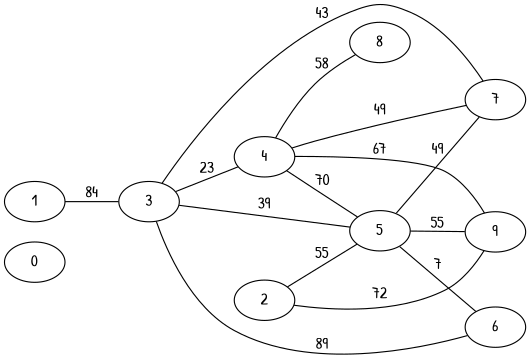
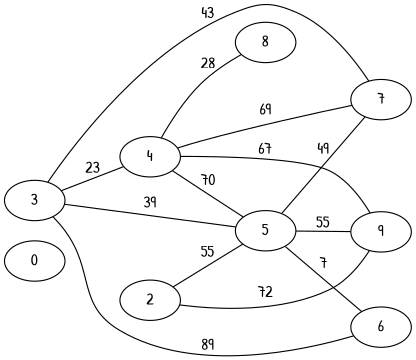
edge "8" -- "4": label "58" -> "28"
edge "7" -- "4": label "49" -> "69"
node "1": removed
